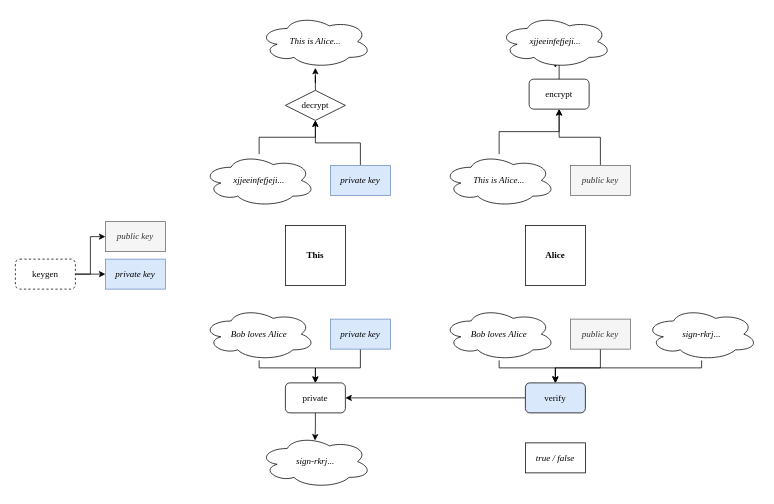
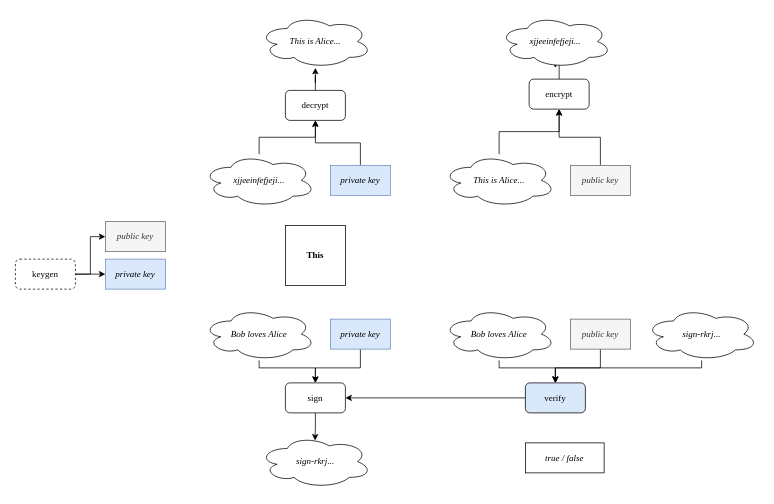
node "decrypt": shape diamond -> rounded rectangle
node "Alice": removed
node "private": label "private" -> "sign"
node "true / false": size 60x30 -> 79x30
